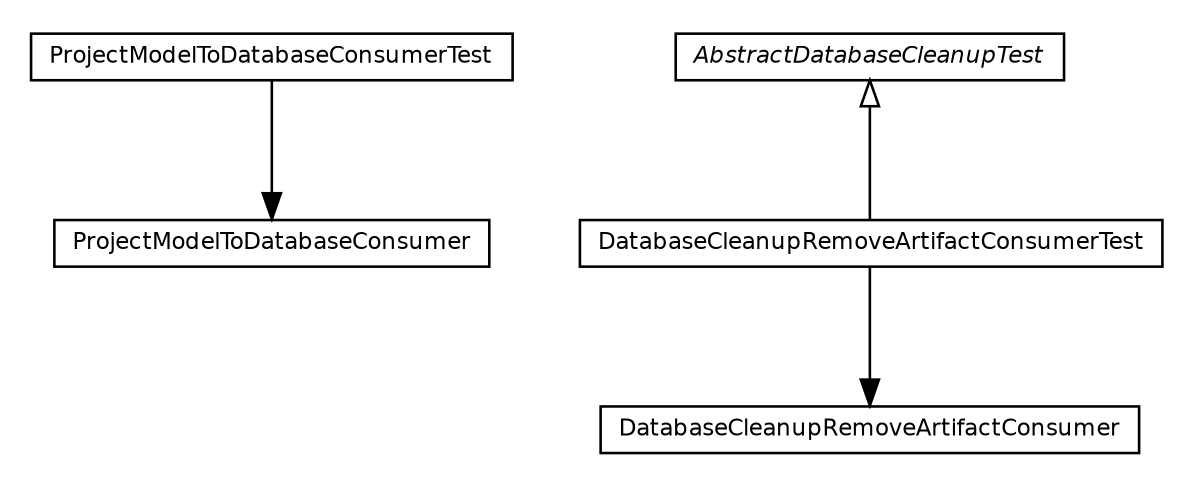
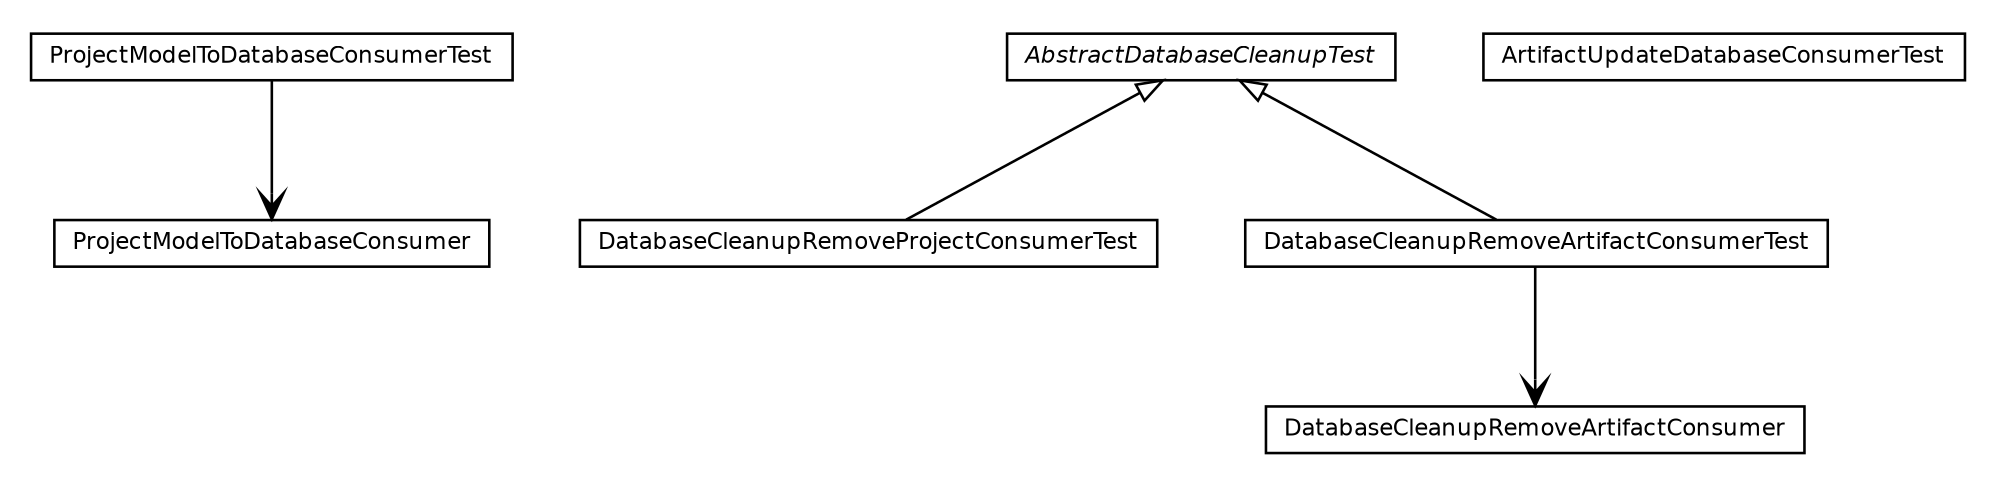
node "ArtifactUpdateDatabaseConsumerTest": added
edge "ProjectModelToDatabaseConsumerTest" -> "ProjectModelToDatabaseConsumer": arrowhead normal -> open
node "DatabaseCleanupRemoveProjectConsumerTest": added
edge "DatabaseCleanupRemoveArtifactConsumerTest" -> "DatabaseCleanupRemoveArtifactConsumer": arrowhead normal -> open
